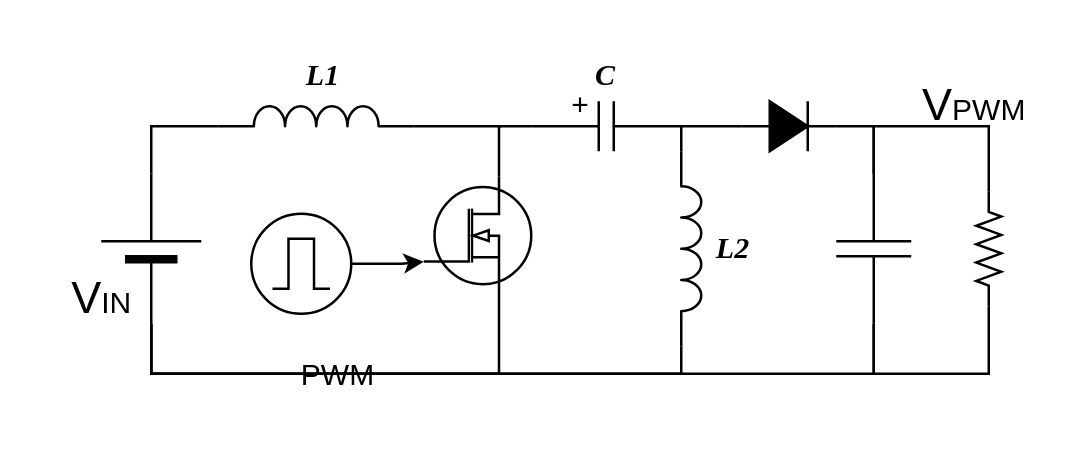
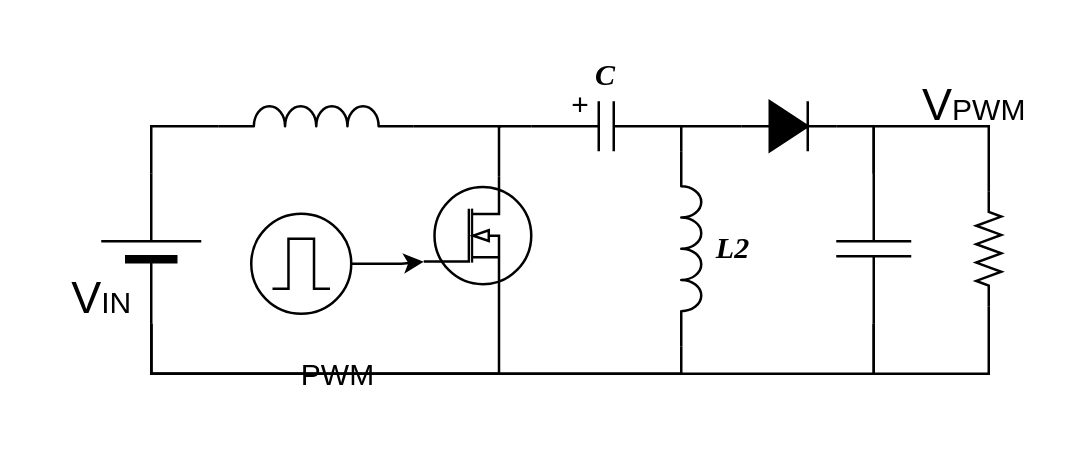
node "L1": removed
